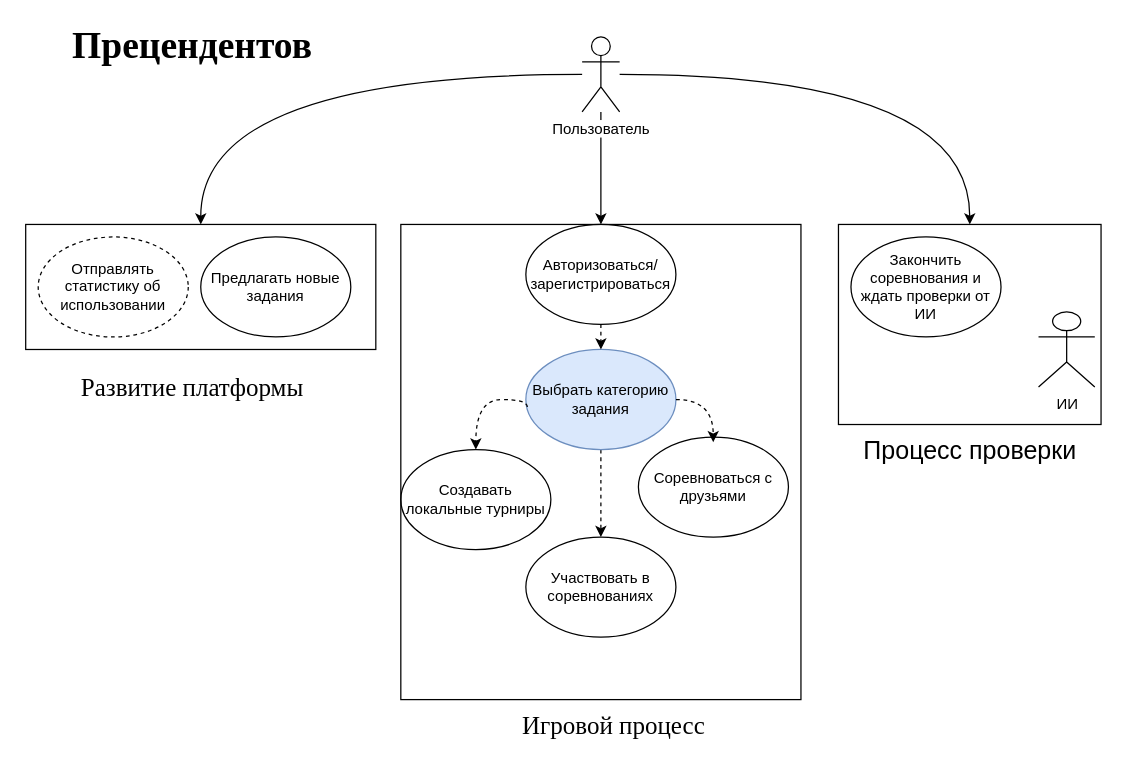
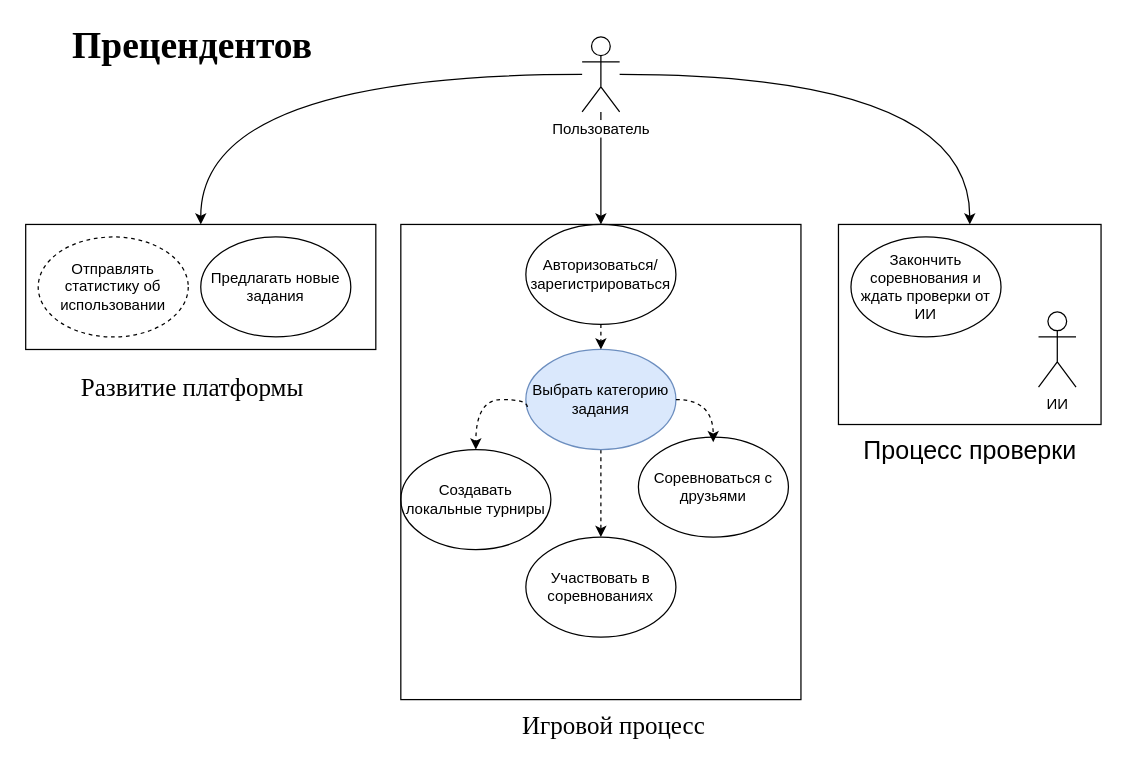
node "ИИ": size 56x75 -> 38x75
